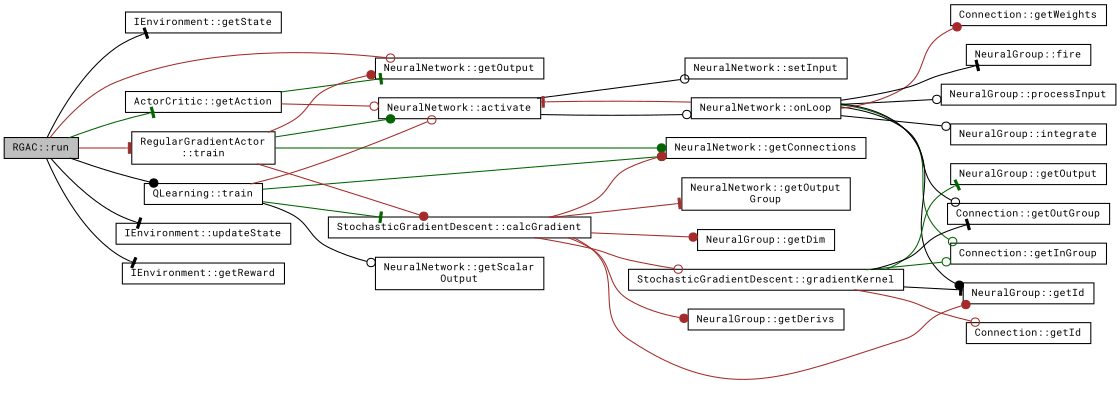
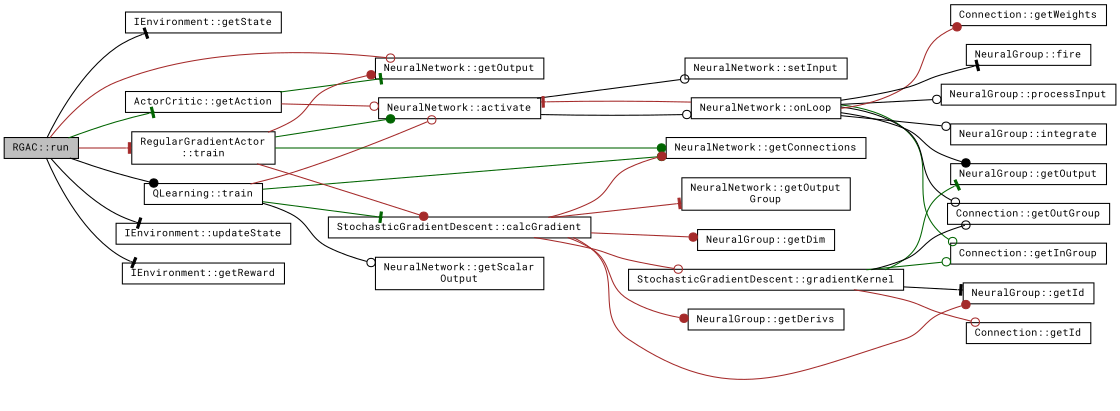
edge "NeuralNetwork::onLoop" -> "NeuralGroup::getId": now "NeuralNetwork::onLoop" -> "NeuralGroup::getOutput"
edge "StochasticGradientDescent::gradientKernel" -> "Connection::getOutGroup": arrowhead tee -> odot
